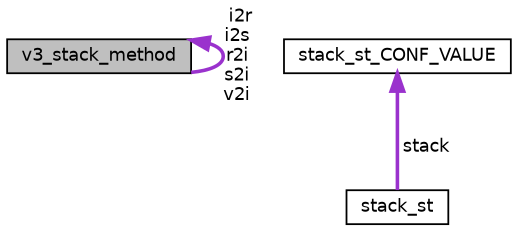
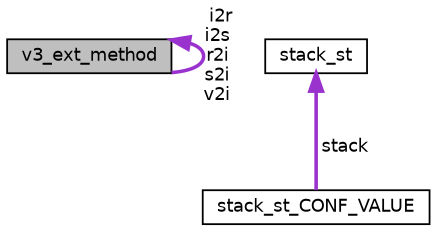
node "v3_stack_method": label "v3_stack_method" -> "v3_ext_method"
edge "stack_st" -> "stack_st_CONF_VALUE": reversed
